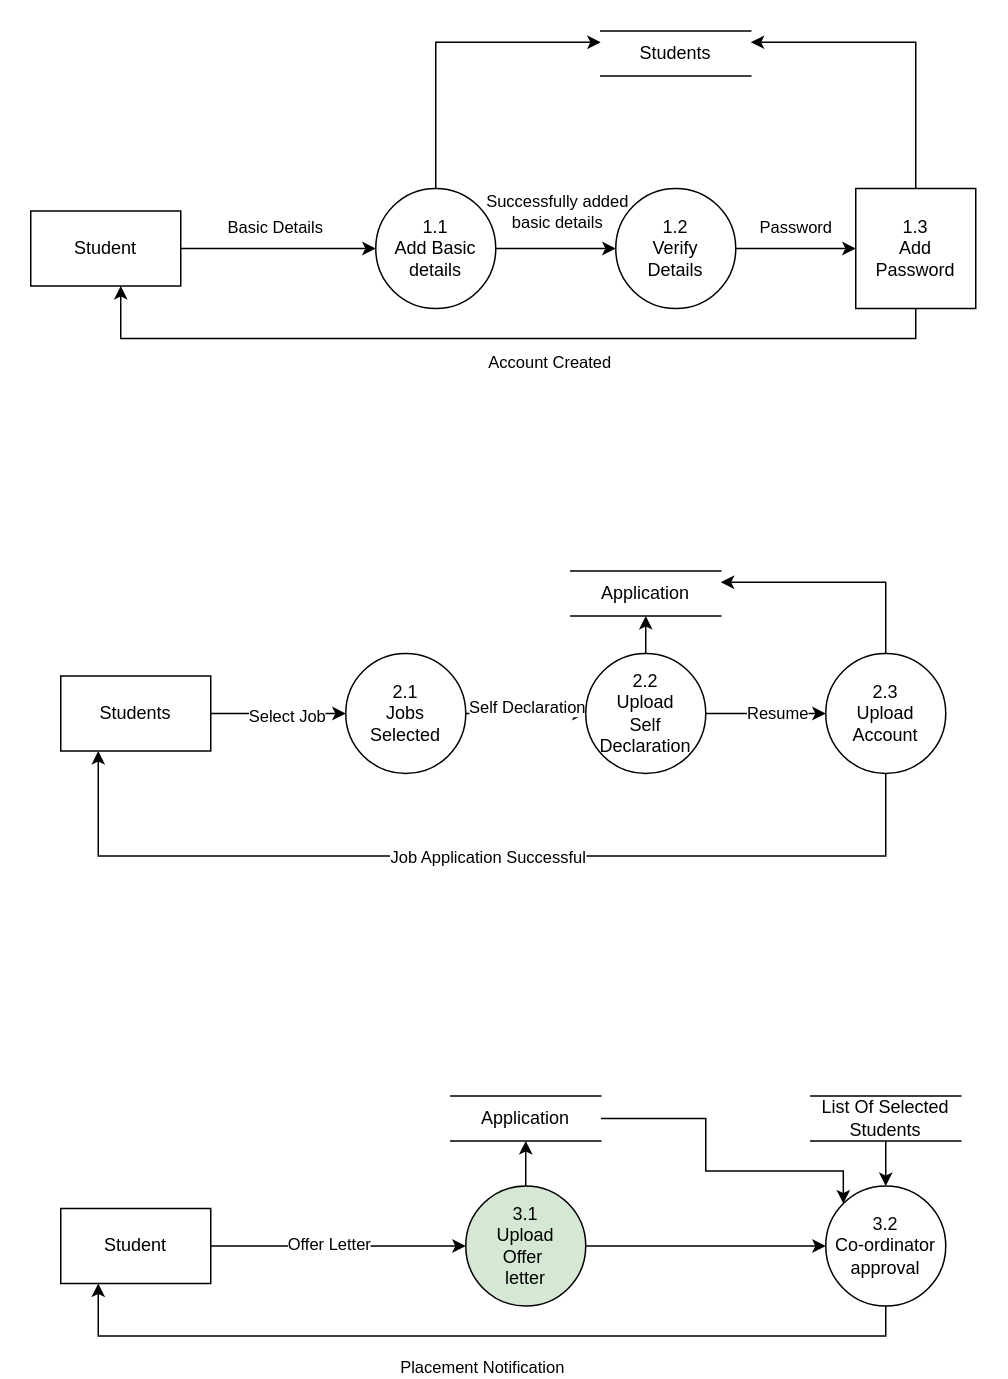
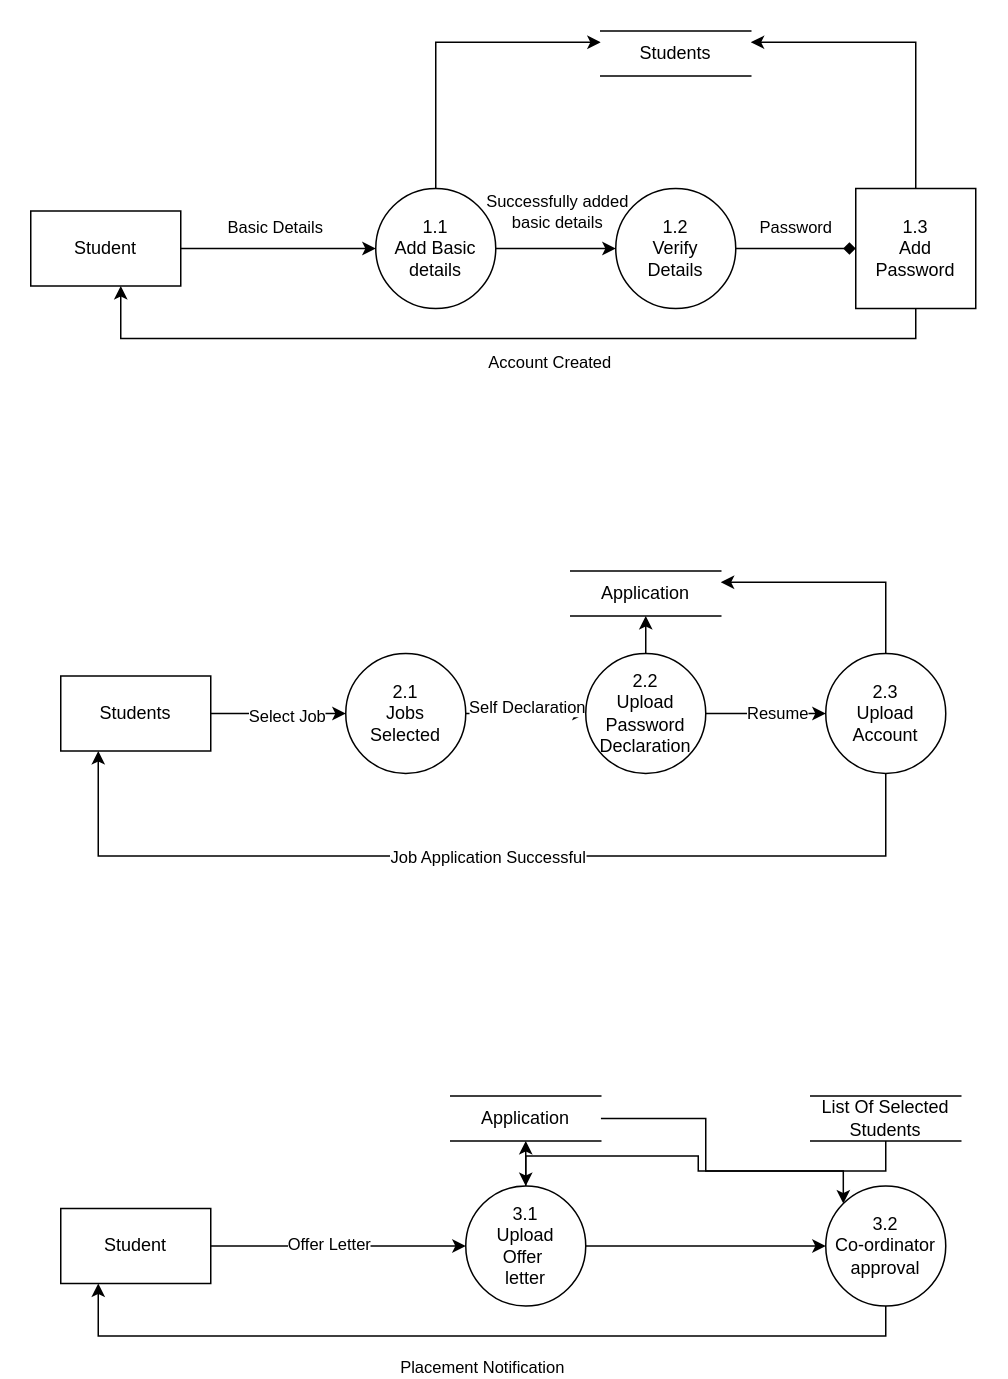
edge "1.2 Verify Details" -> "1.3 Add Password": arrowhead classic -> diamond
node "2.2 Upload Self Declaration": label "2.2 Upload Self Declaration" -> "2.2 Upload Password Declaration"
edge "List Of Selected Students" -> "3.2 Co-ordinator approval": now "List Of Selected Students" -> "3.1 Upload Offer letter"
node "3.1 Upload Offer letter": fillcolor #d5e8d4 -> #ffffff
